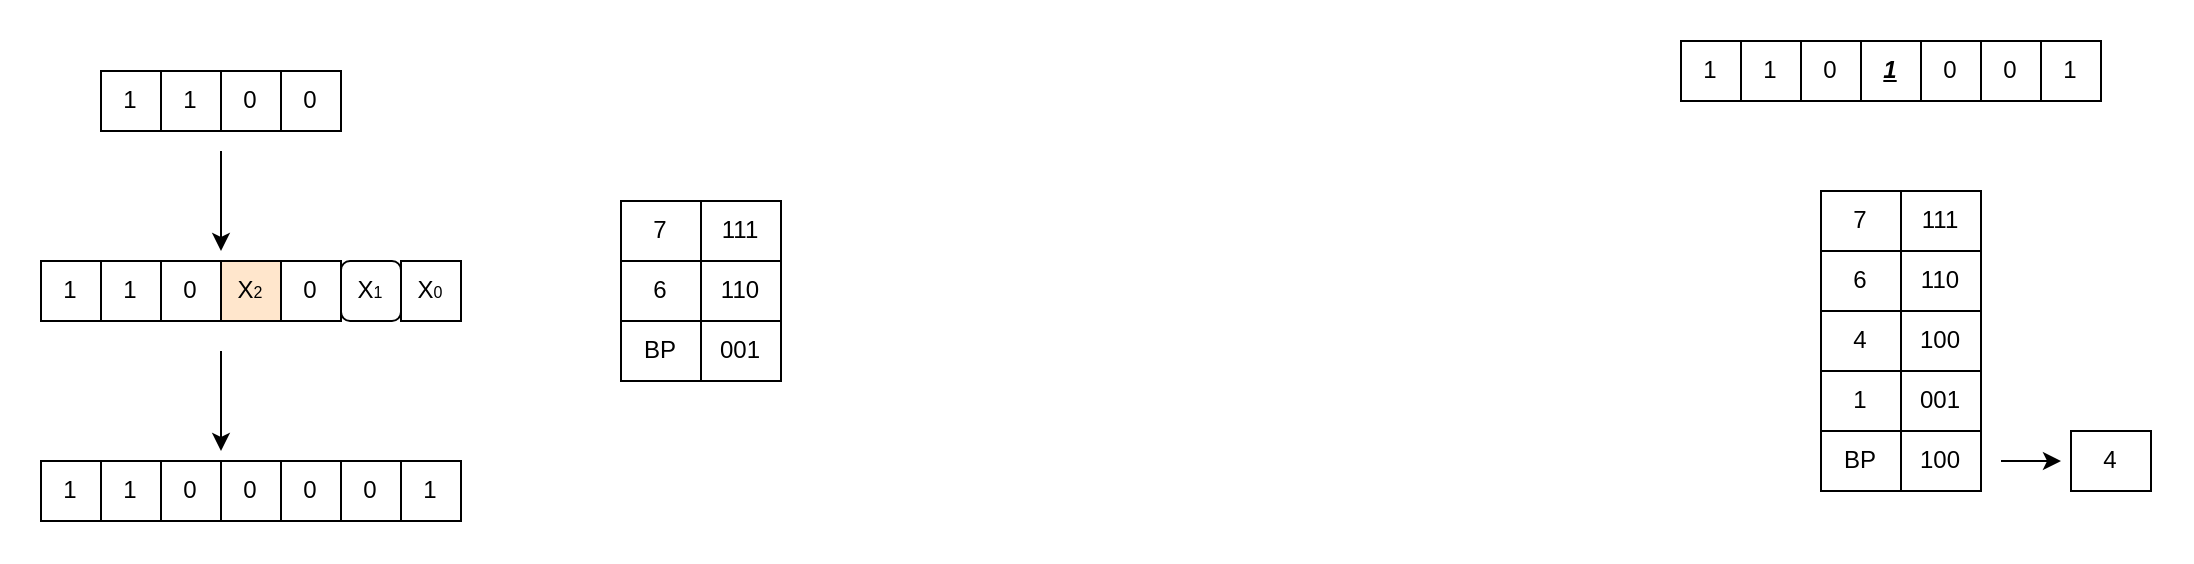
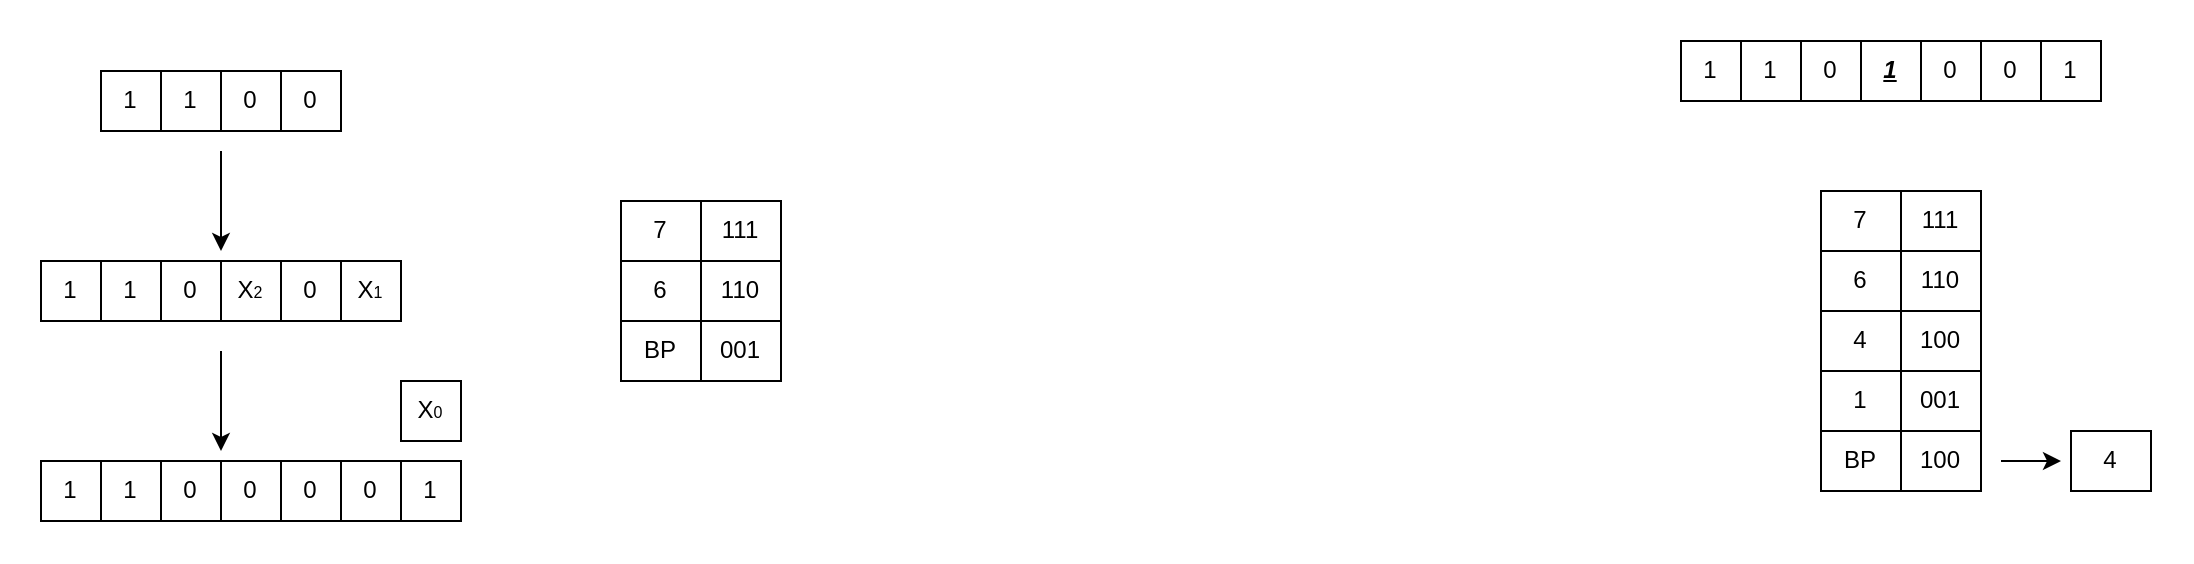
node "X2": fillcolor #ffe6cc -> #ffffff
node "X1": shape rounded rectangle -> rectangle
node "X0": moved (431, 291) -> (431, 411)
